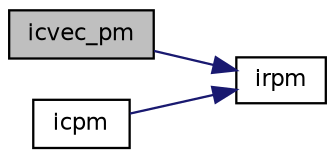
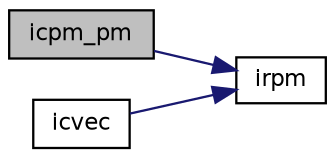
node "icvec_pm": label "icvec_pm" -> "icpm_pm"
node "icpm": label "icpm" -> "icvec"
